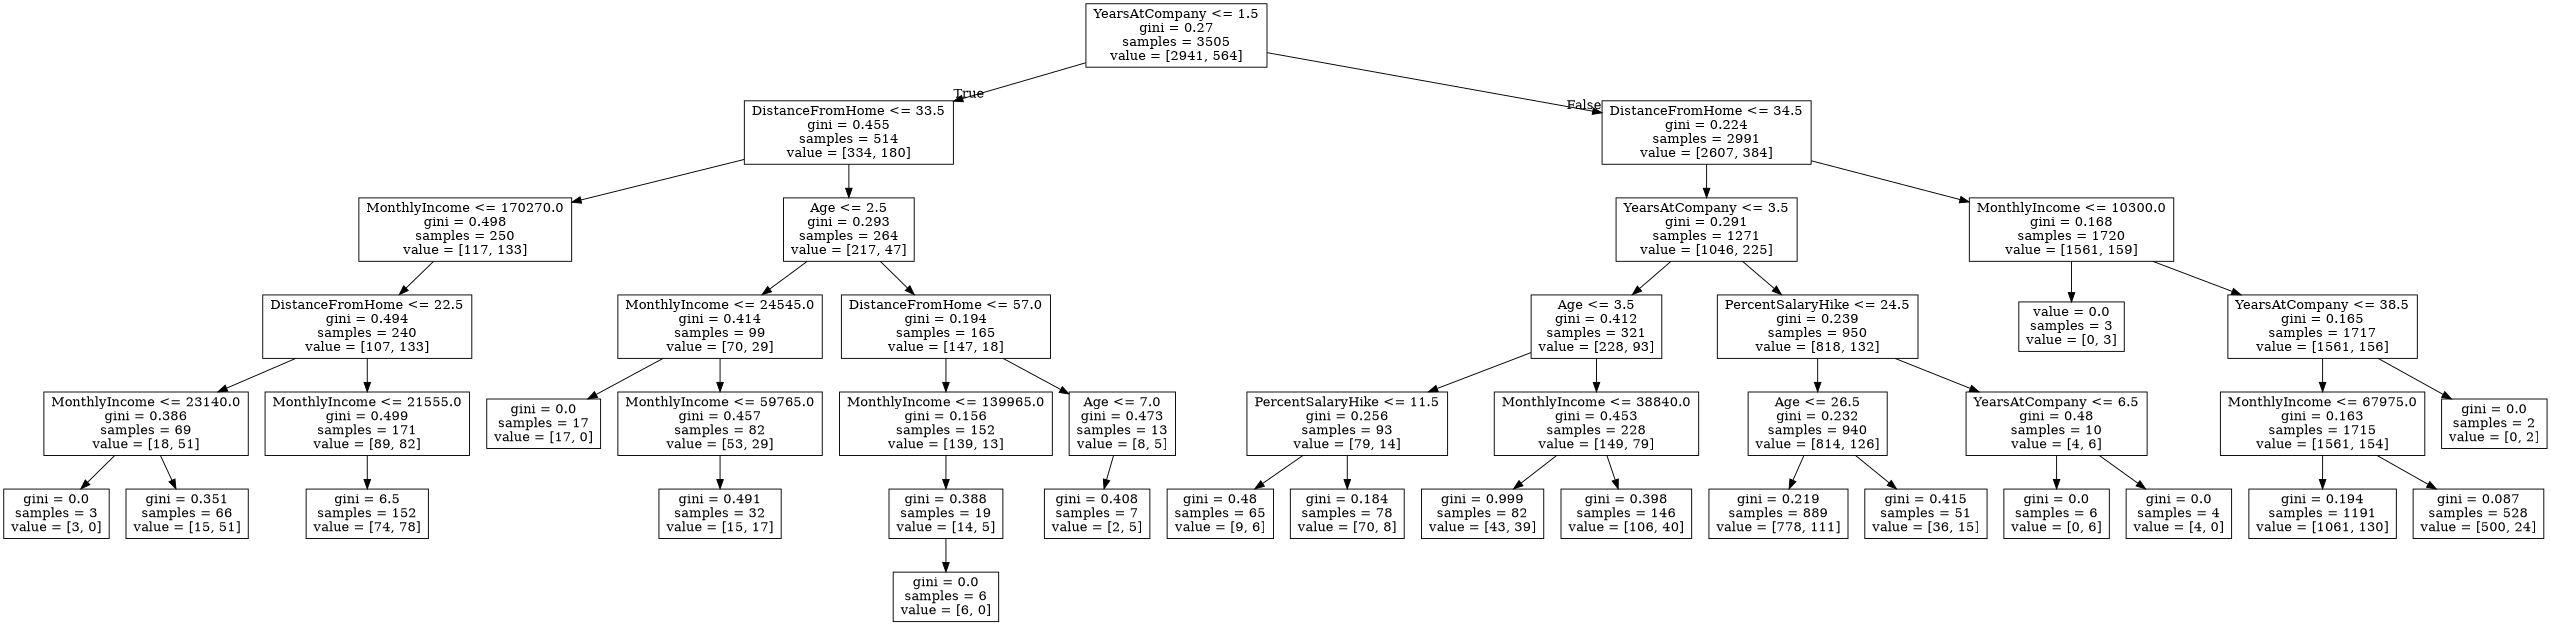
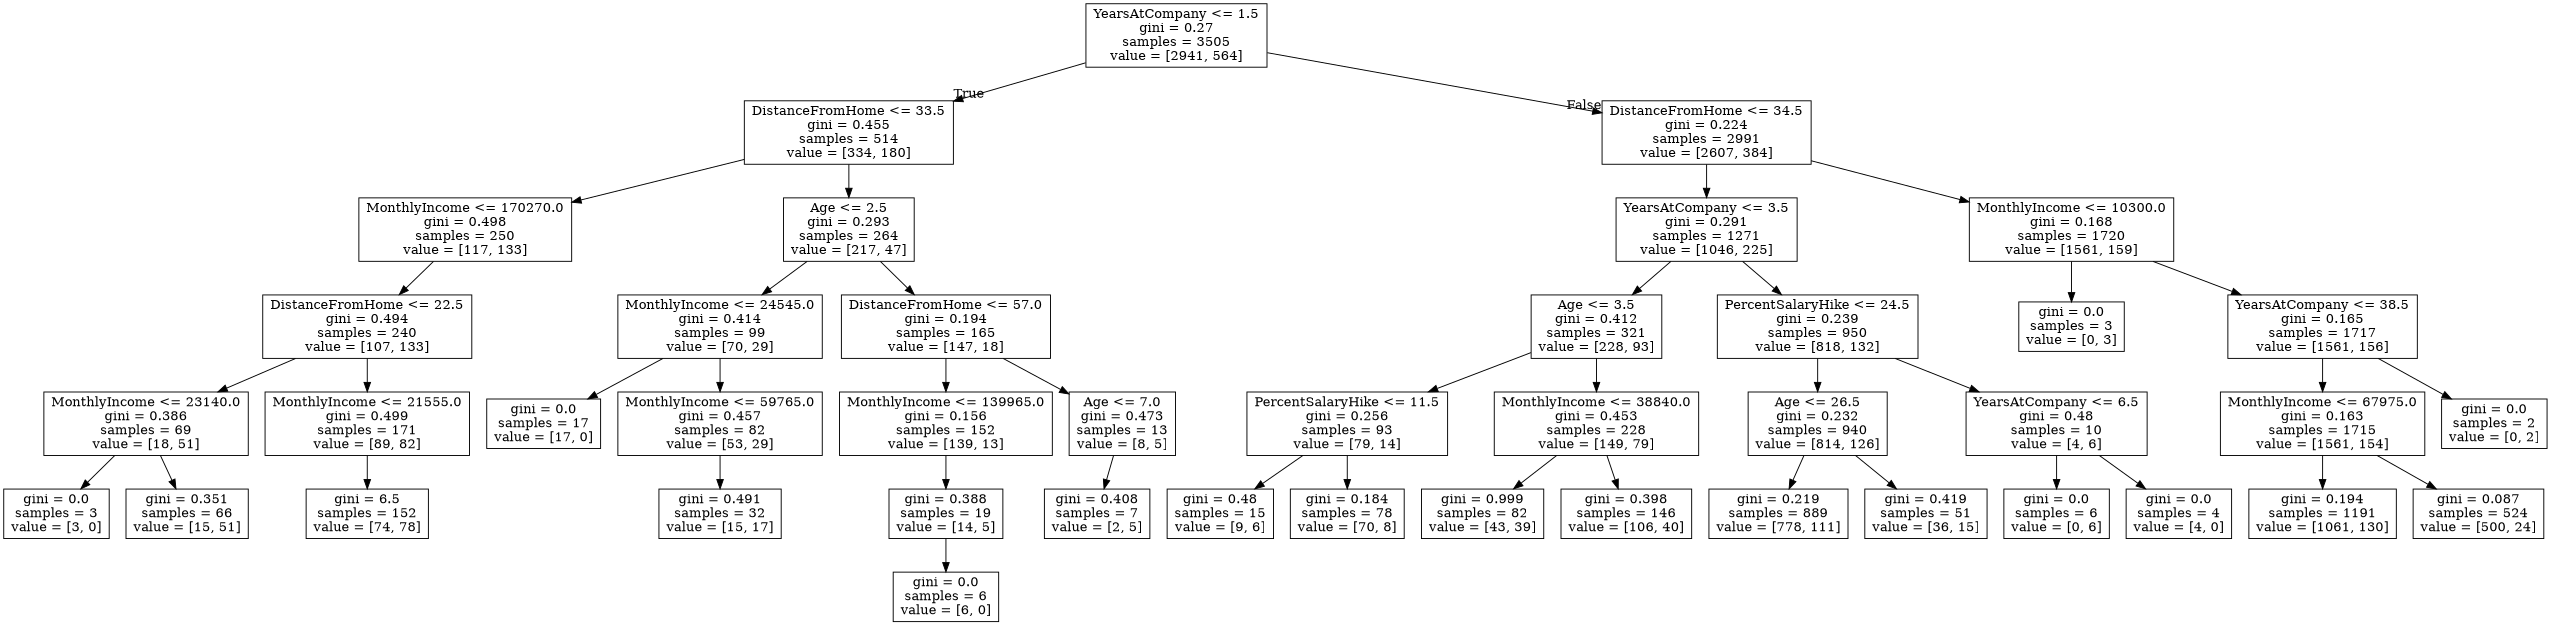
node "value = 0.0 samples = 3 value = [0, 3]": label "value = 0.0 samples = 3 value = [0, 3]" -> "gini = 0.0 samples = 3 value = [0, 3]"
node "gini = 0.48 samples = 65 value = [9, 6]": label "gini = 0.48 samples = 65 value = [9, 6]" -> "gini = 0.48 samples = 15 value = [9, 6]"
node "gini = 0.415 samples = 51 value = [36, 15]": label "gini = 0.415 samples = 51 value = [36, 15]" -> "gini = 0.419 samples = 51 value = [36, 15]"
node "gini = 0.087 samples = 528 value = [500, 24]": label "gini = 0.087 samples = 528 value = [500, 24]" -> "gini = 0.087 samples = 524 value = [500, 24]"
